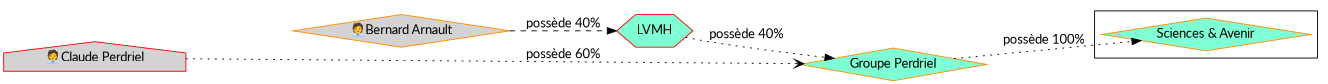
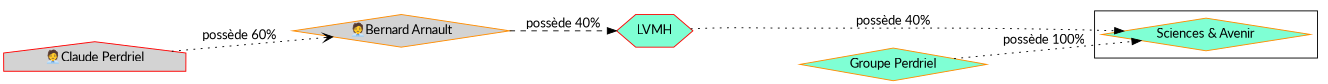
edge "LVMH" -> "Groupe Perdriel": now "LVMH" -> "Sciences & Avenir"
edge "🧑‍💼Claude Perdriel" -> "Groupe Perdriel": now "🧑‍💼Claude Perdriel" -> "🧑‍💼Bernard Arnault"
